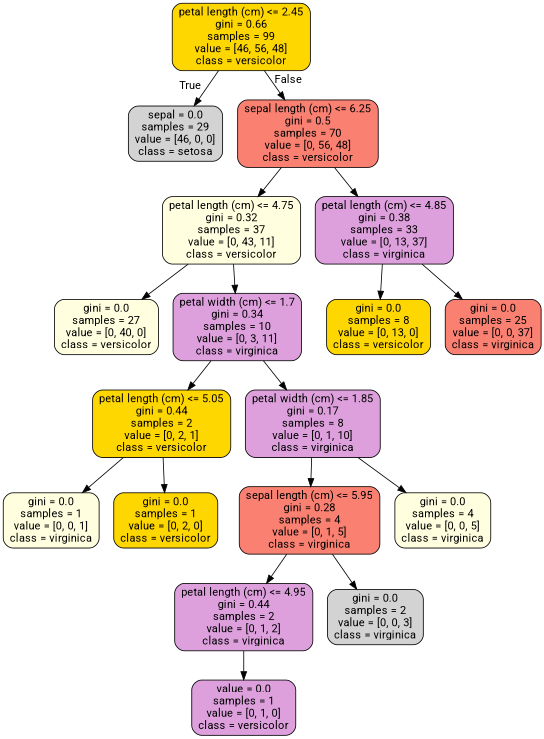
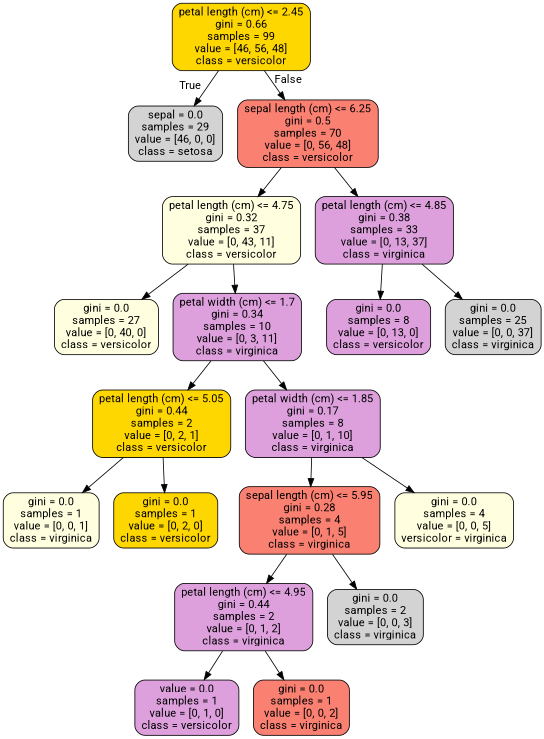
node "gini = 0.0 samples = 8 value = [0, 13, 0] class = versicolor": fillcolor gold -> plum
node "gini = 0.0 samples = 25 value = [0, 0, 37] class = virginica": fillcolor salmon -> lightgrey
node "gini = 0.0 samples = 4 value = [0, 0, 5] class = virginica": label "gini = 0.0 samples = 4 value = [0, 0, 5] class = virginica" -> "gini = 0.0 samples = 4 value = [0, 0, 5] versicolor = virginica"
node "gini = 0.0 samples = 1 value = [0, 0, 2] class = virginica": added
